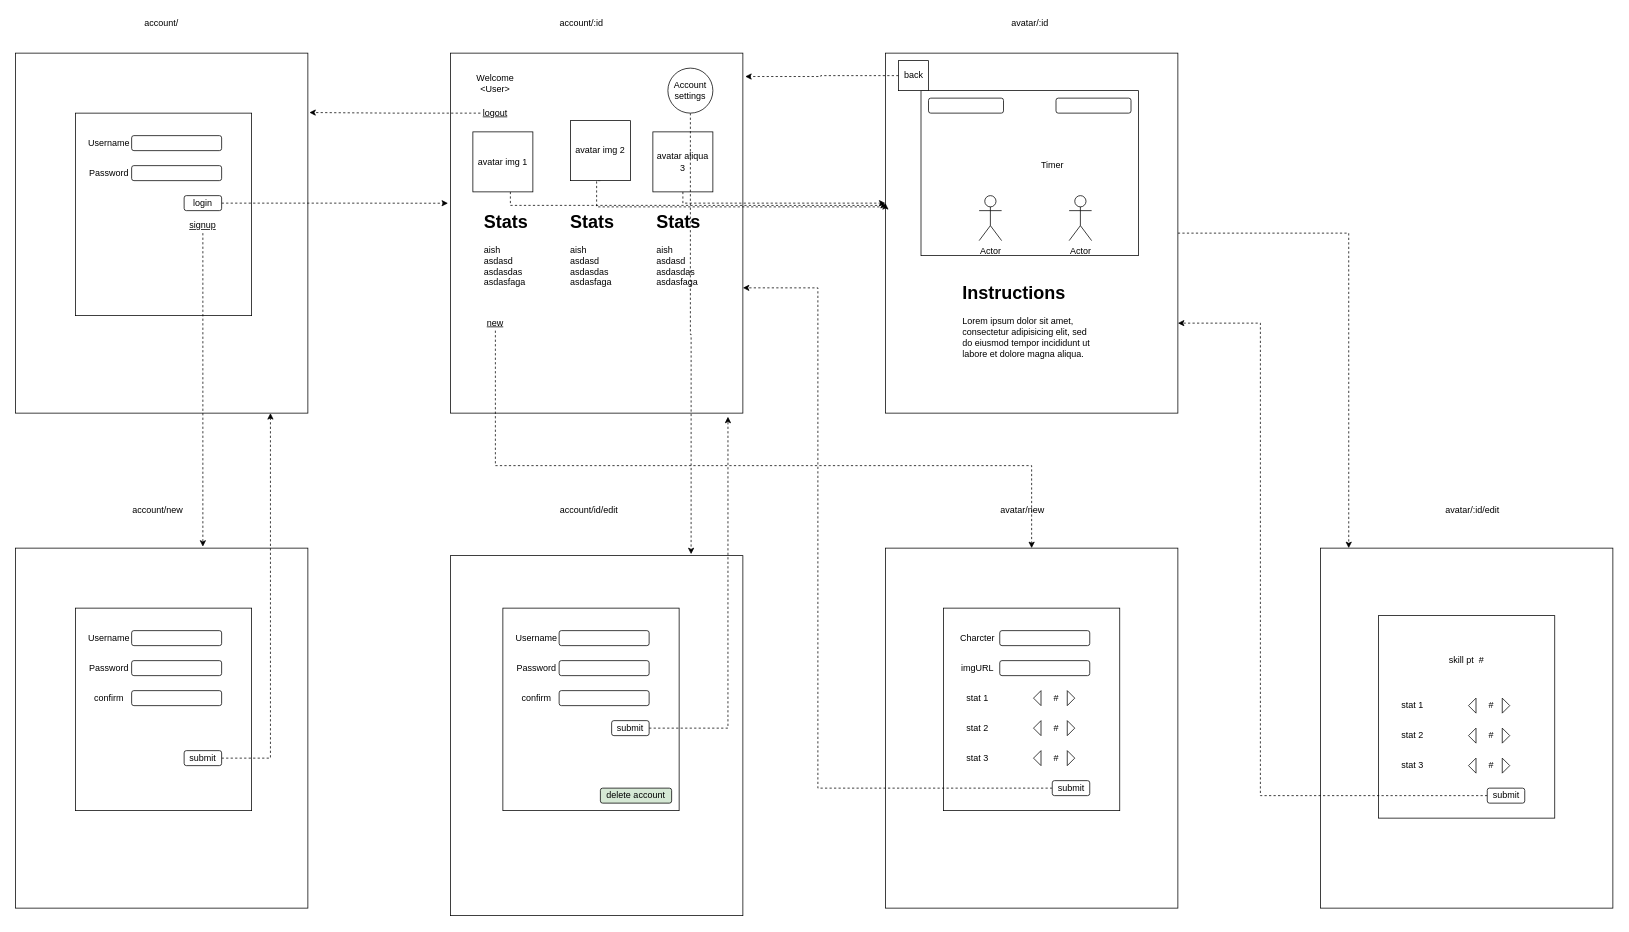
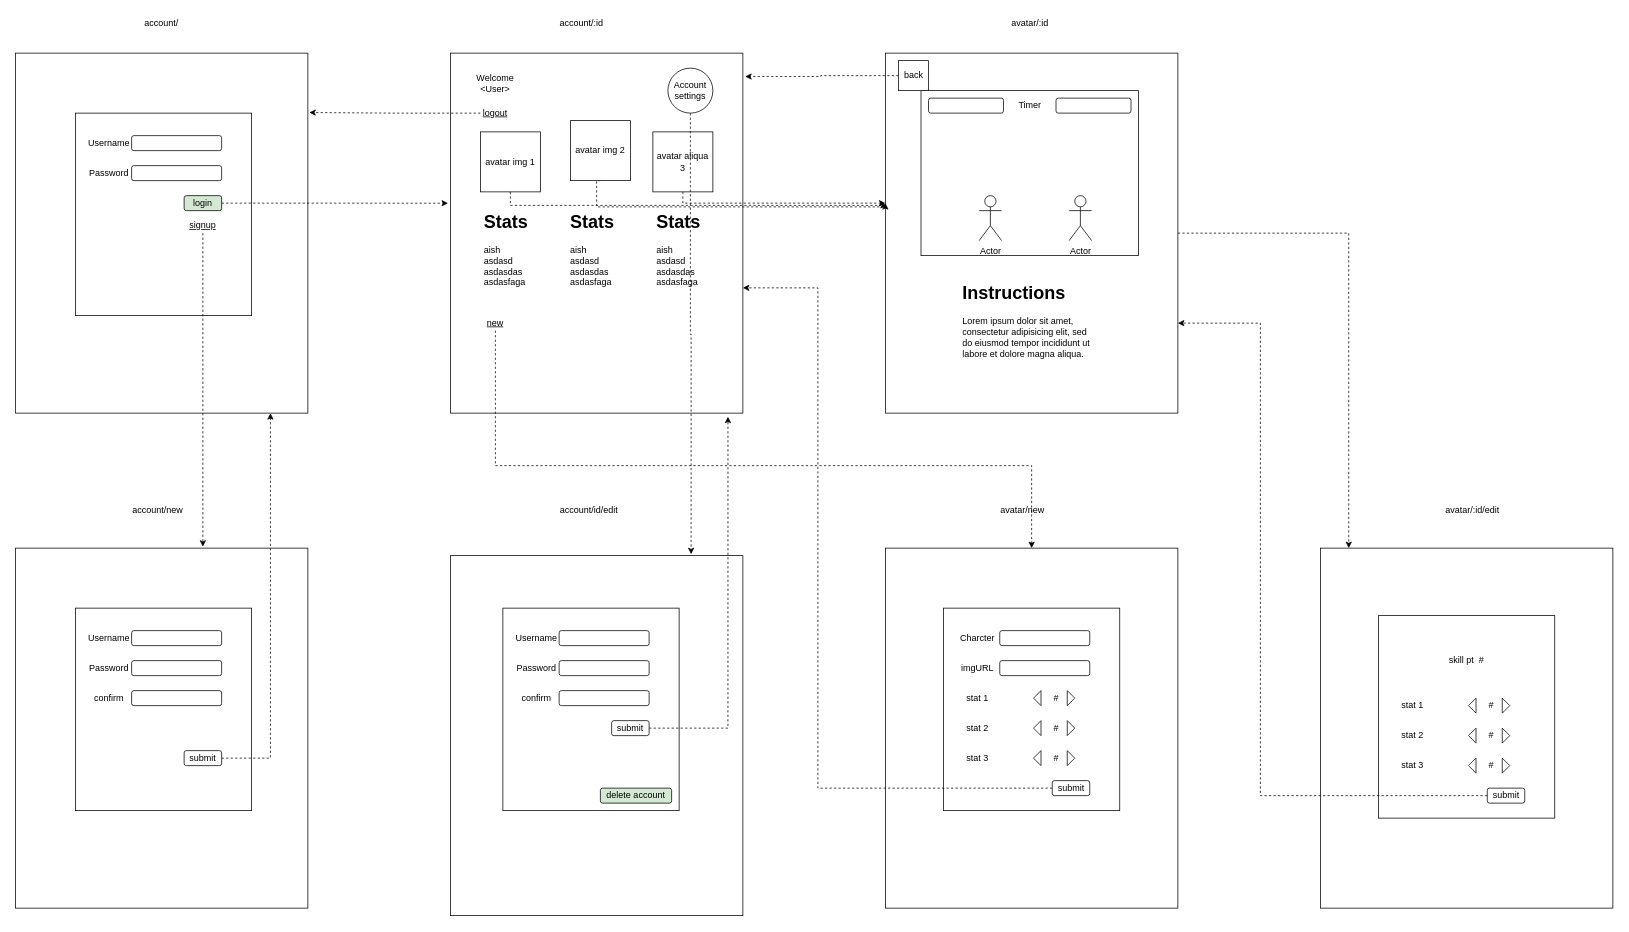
node "avatar img 1": moved (503, 162) -> (510, 162)
node "Timer": moved (1052, 165) -> (1030, 105)
node "login": fillcolor #ffffff -> #d5e8d4
